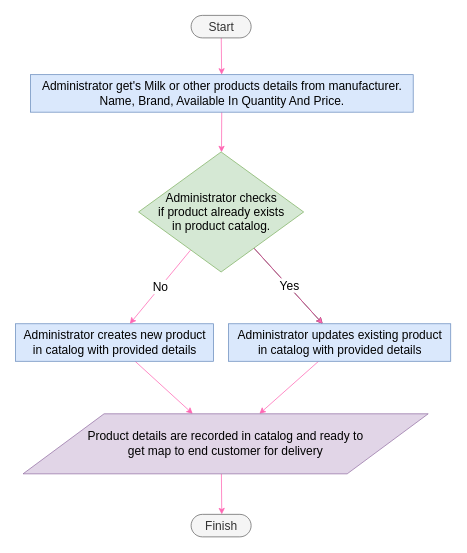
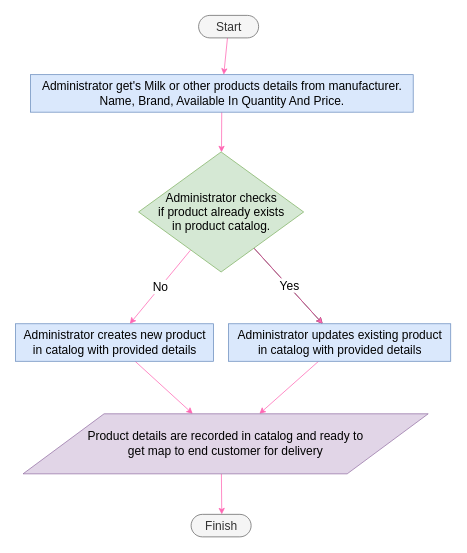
node "Start": moved (221, 27) -> (228, 27)
